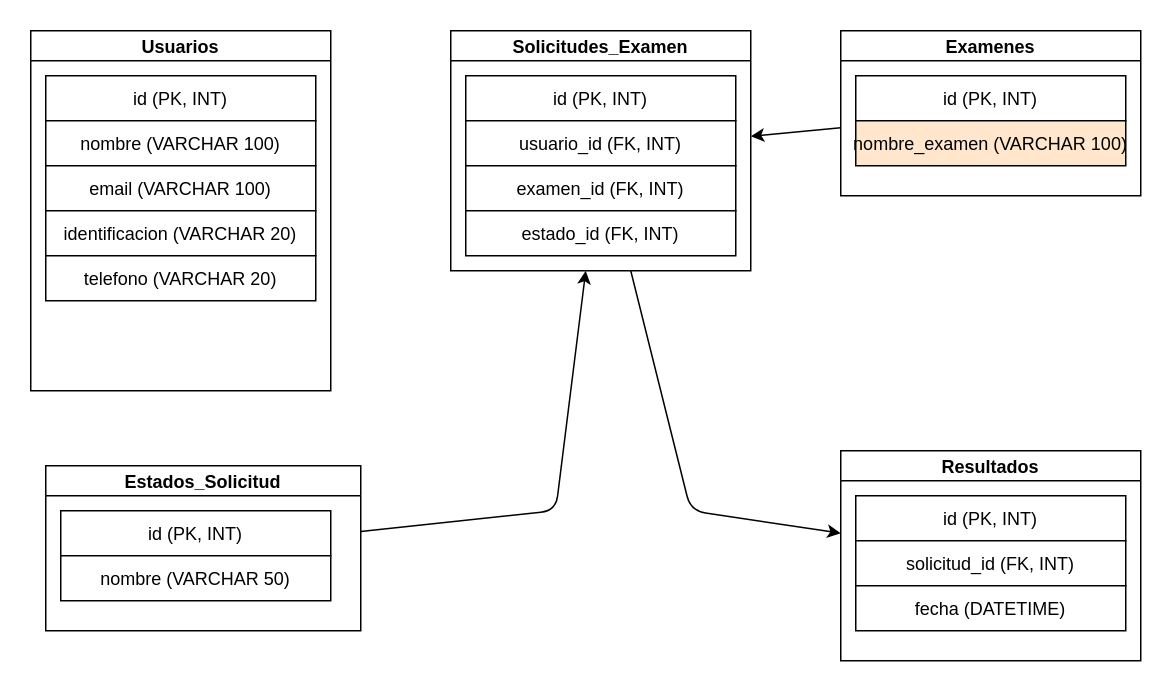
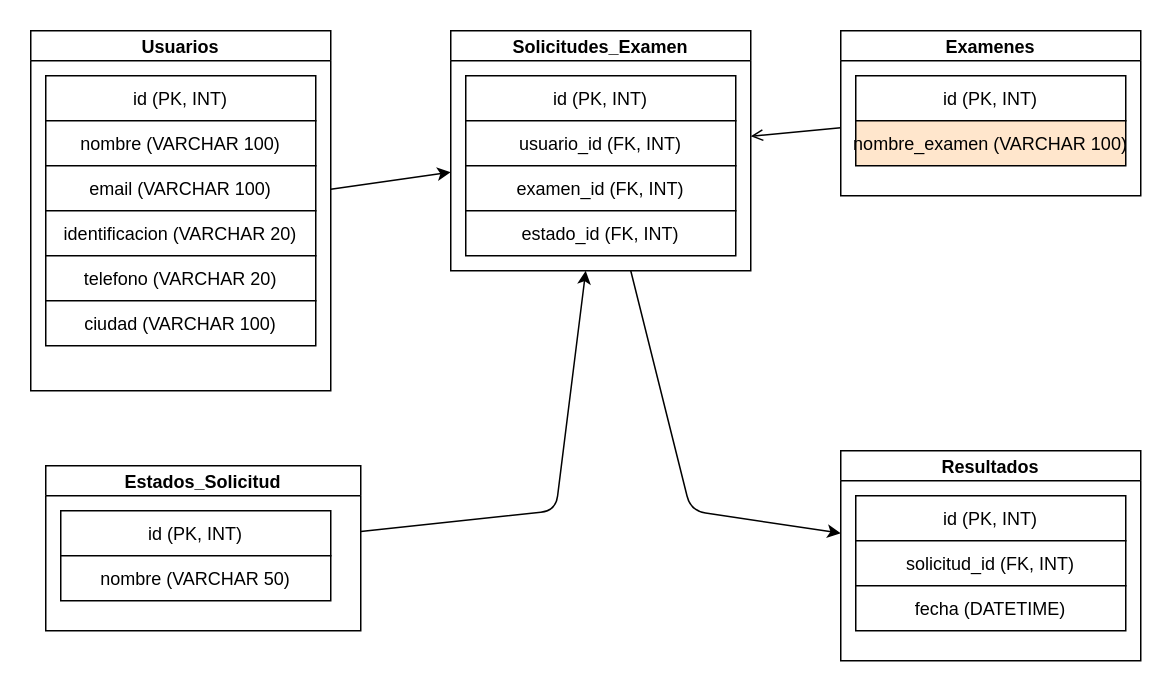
edge "Examenes" -> "Solicitudes_Examen": arrowhead classic -> open
edge "Usuarios" -> "Solicitudes_Examen": added
node "ciudad (VARCHAR 100)": added
